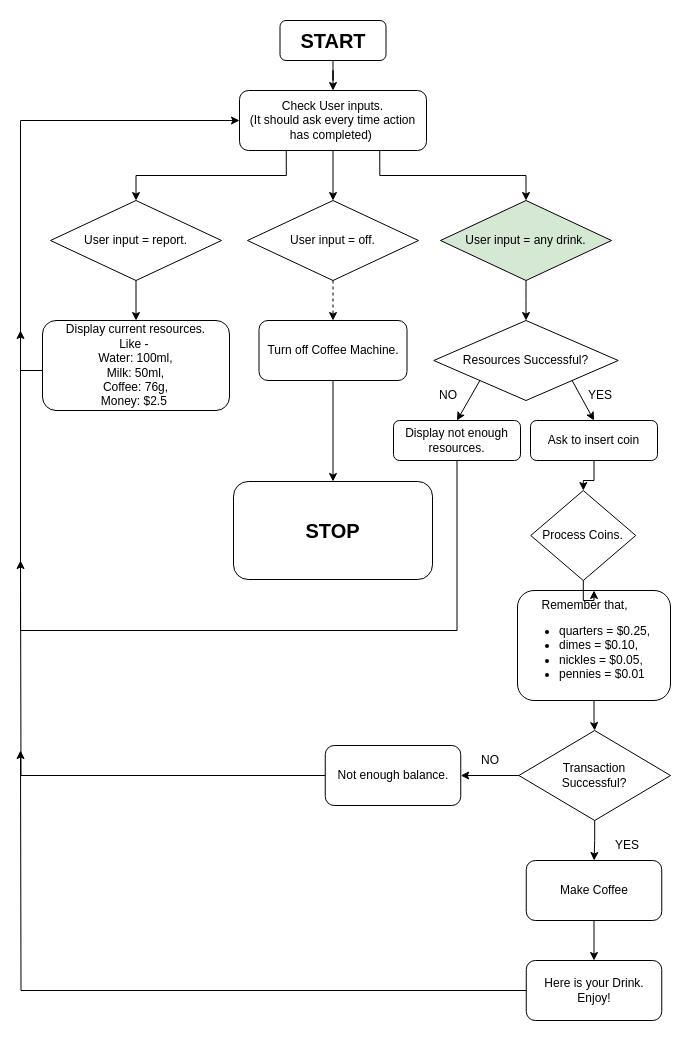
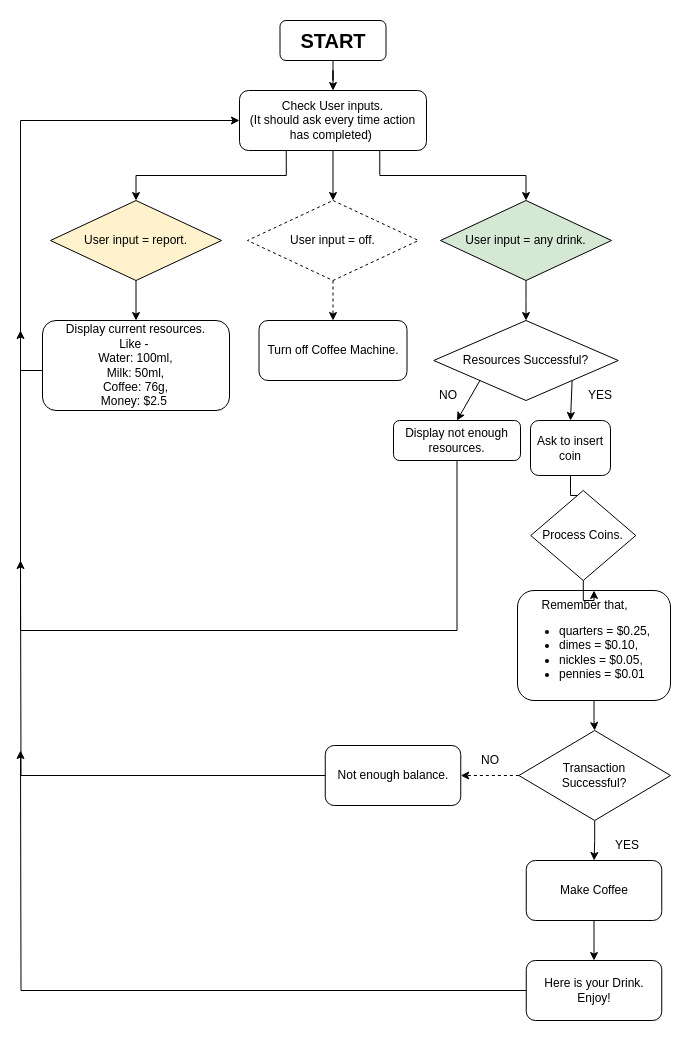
node "User input = report.": fillcolor #ffffff -> #fff2cc
node "User input = off.": style solid -> dashed
edge "Turn off Coffee Machine." -> "STOP": removed
node "Ask to insert coin": size 127x40 -> 80x55
node "STOP": removed
edge "Transaction Successful?" -> "Not enough balance.": style solid -> dashed
